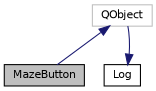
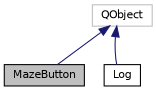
edge "QObject" -> "Log": reversed
